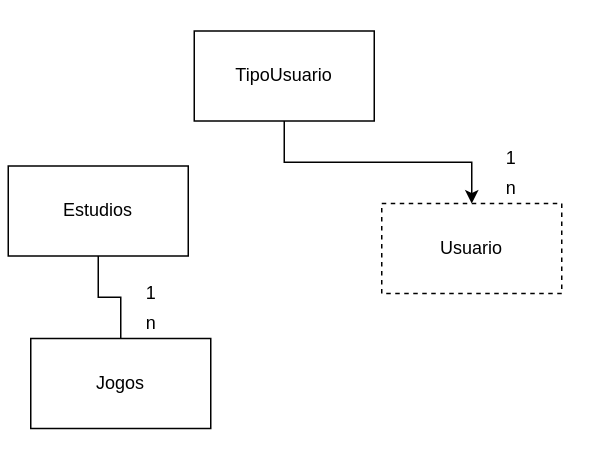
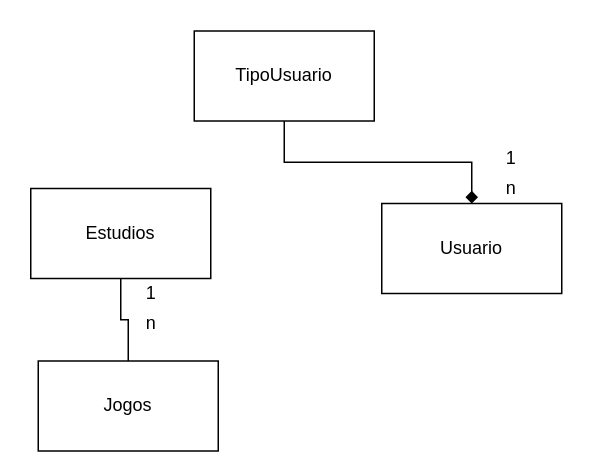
edge "TipoUsuario" -> "Usuario": arrowhead classic -> diamond
node "Estudios": moved (98, 211) -> (121, 233)
node "Usuario": style dashed -> solid
node "Jogos": moved (121, 383) -> (128, 406)
